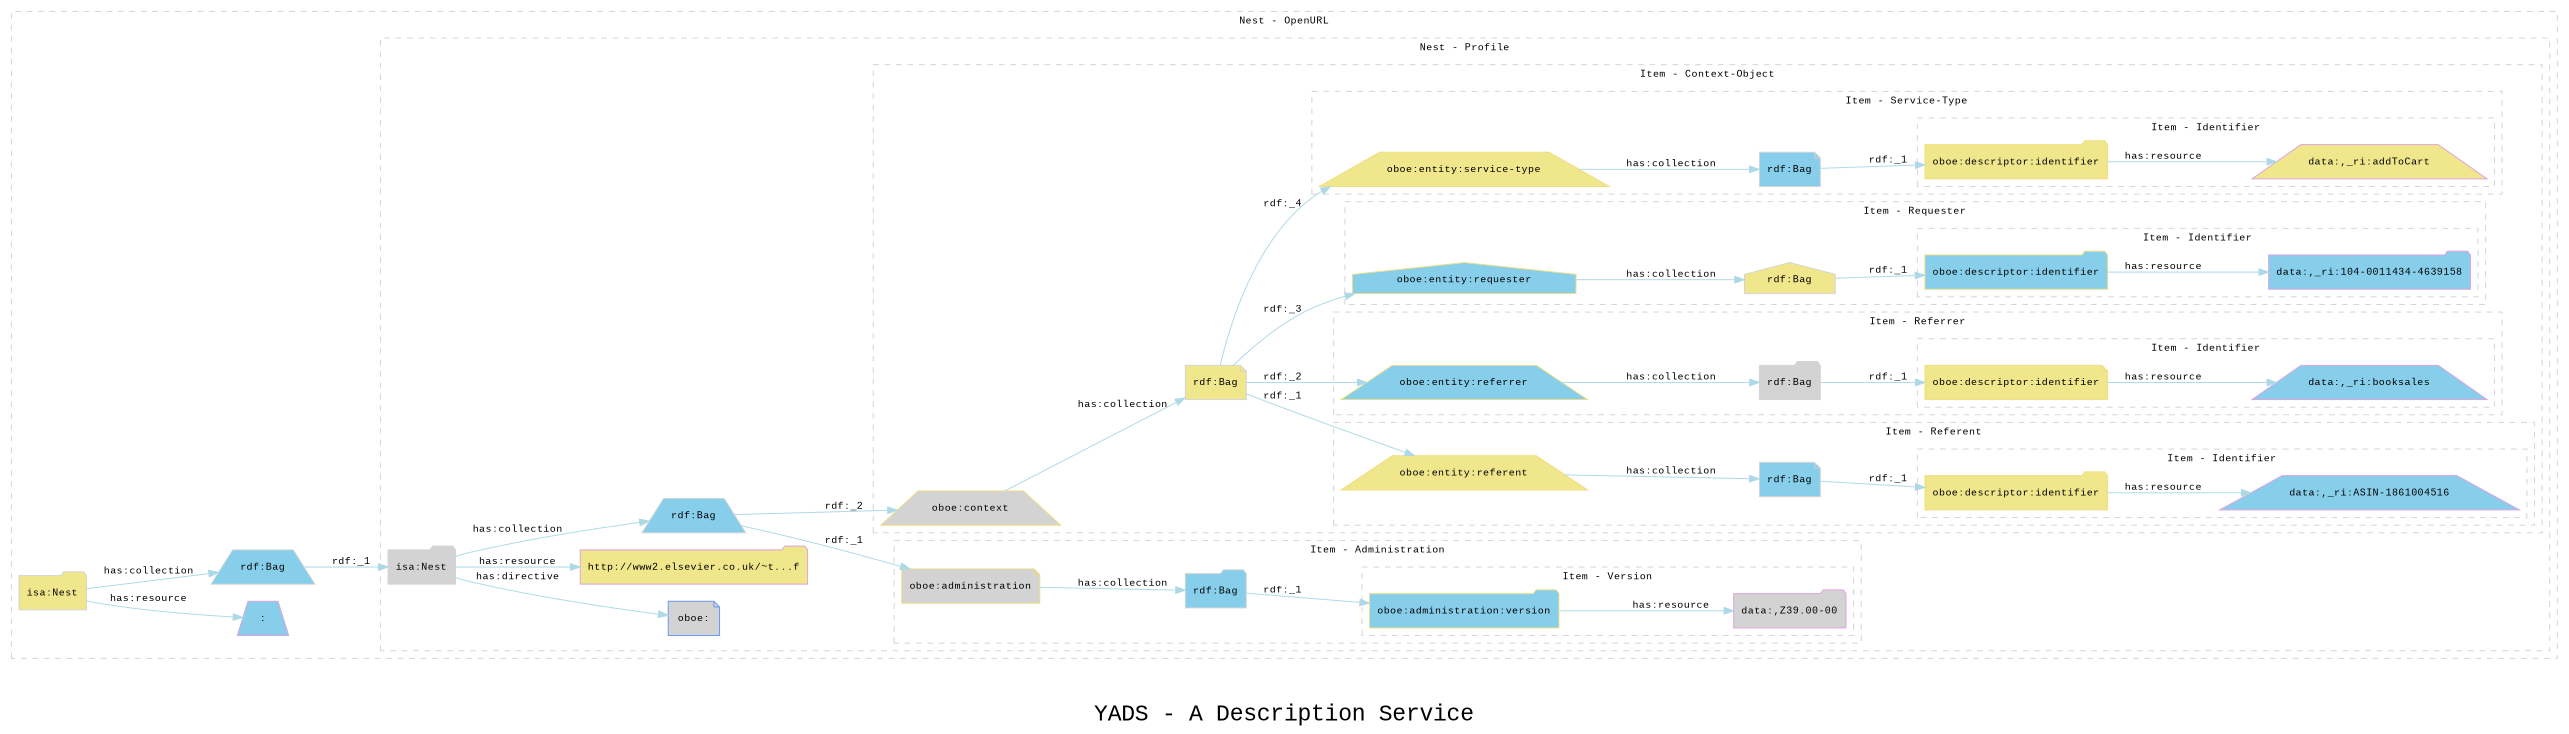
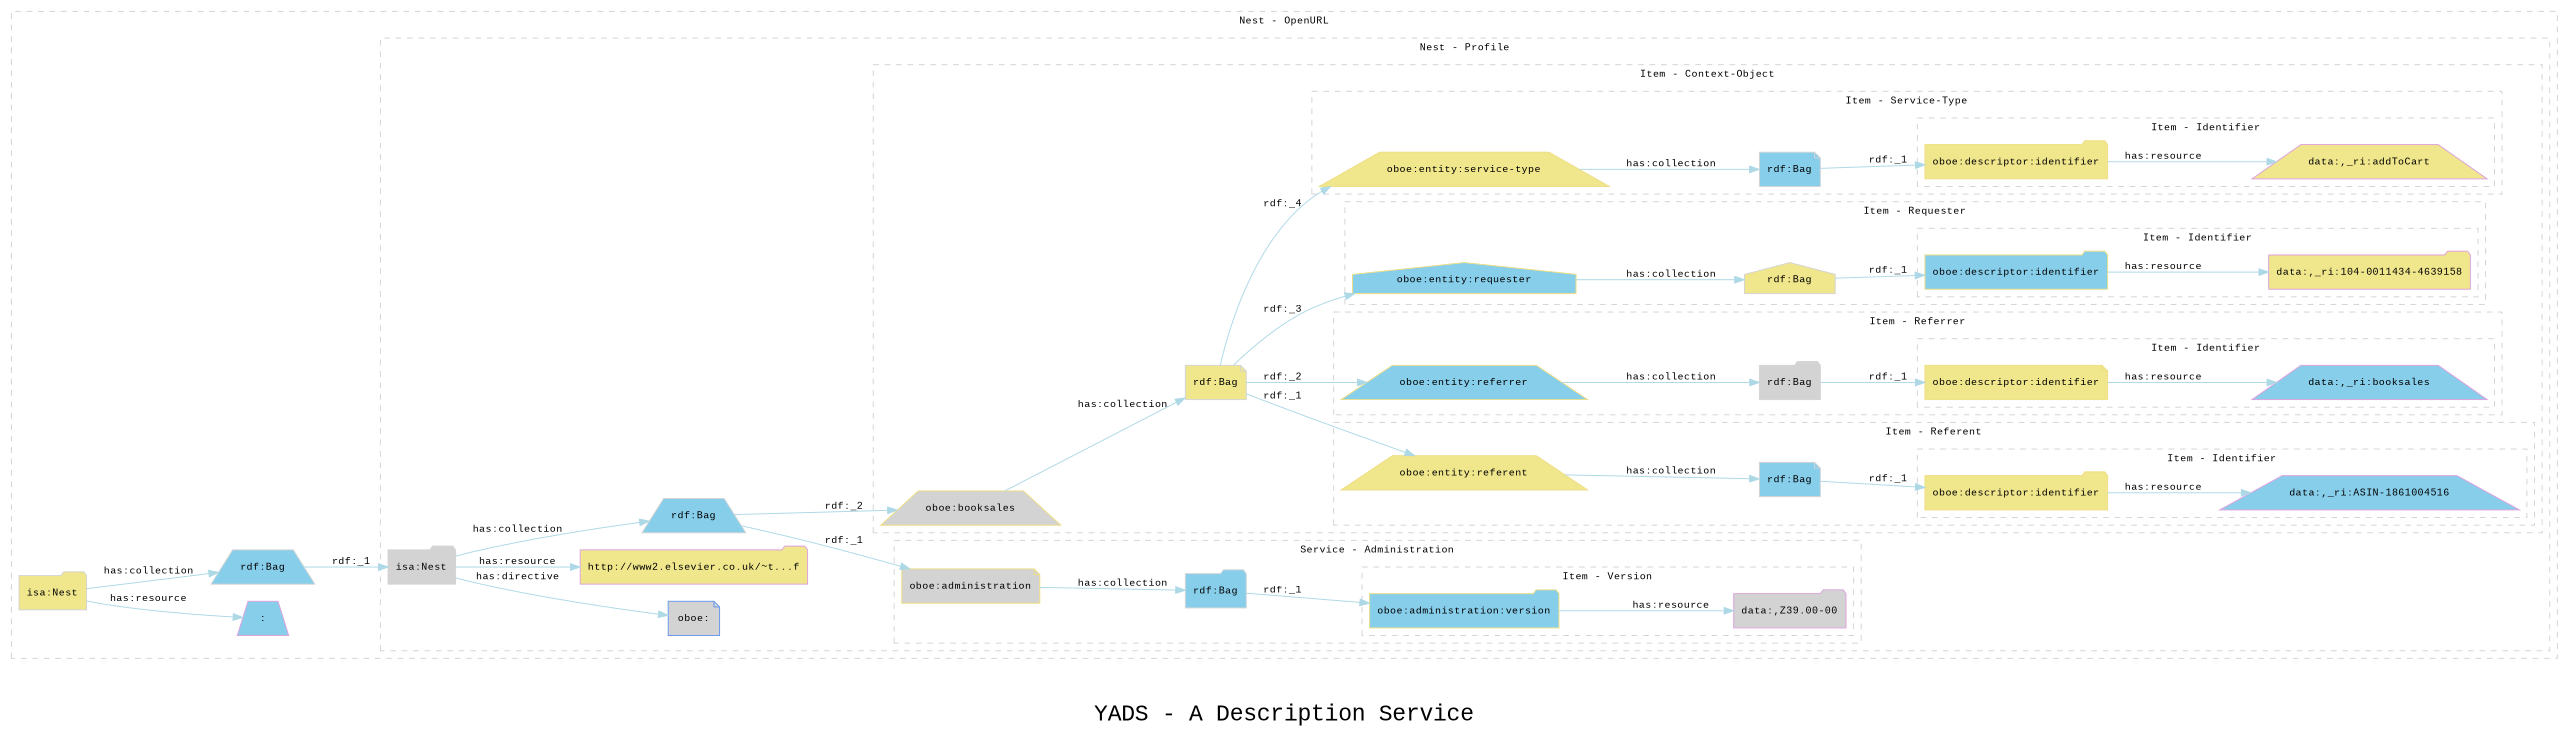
node "data:,_ri:104-0011434-4639158": fillcolor skyblue -> khaki
node "oboe:context": label "oboe:context" -> "oboe:booksales"
cluster "Item - Administration": label "Item - Administration" -> "Service - Administration"
